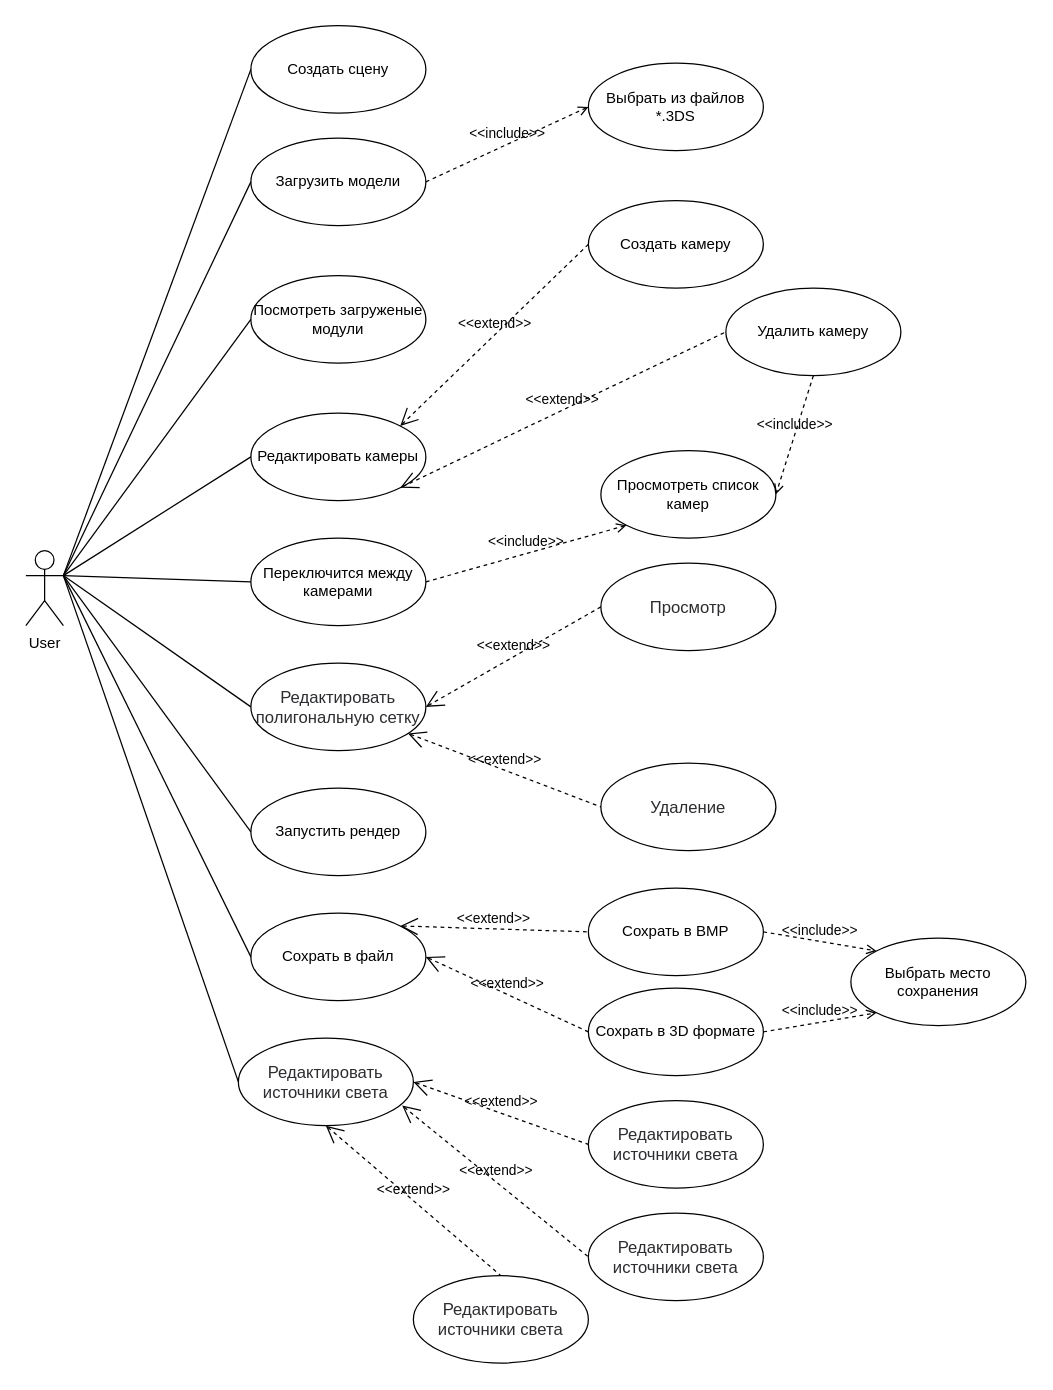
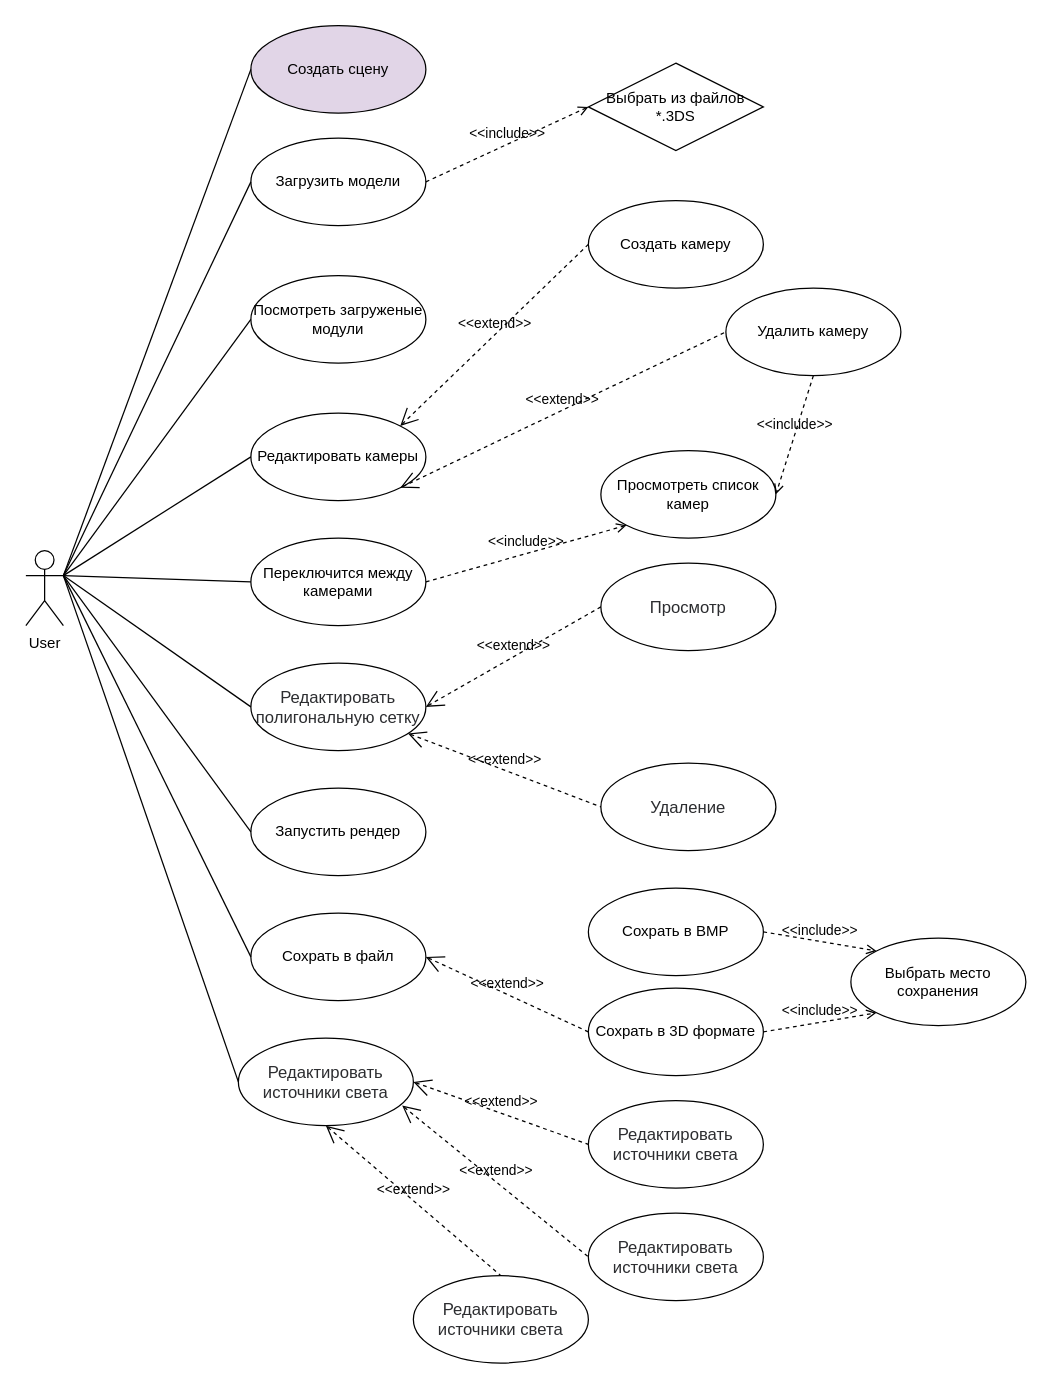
node "Создать сцену": fillcolor #ffffff -> #e1d5e7
node "Выбрать из файлов *.3DS": shape ellipse -> diamond
edge "Сохрать в BMP" -> "Сохрать в файл": removed, label "<<extend>>"
